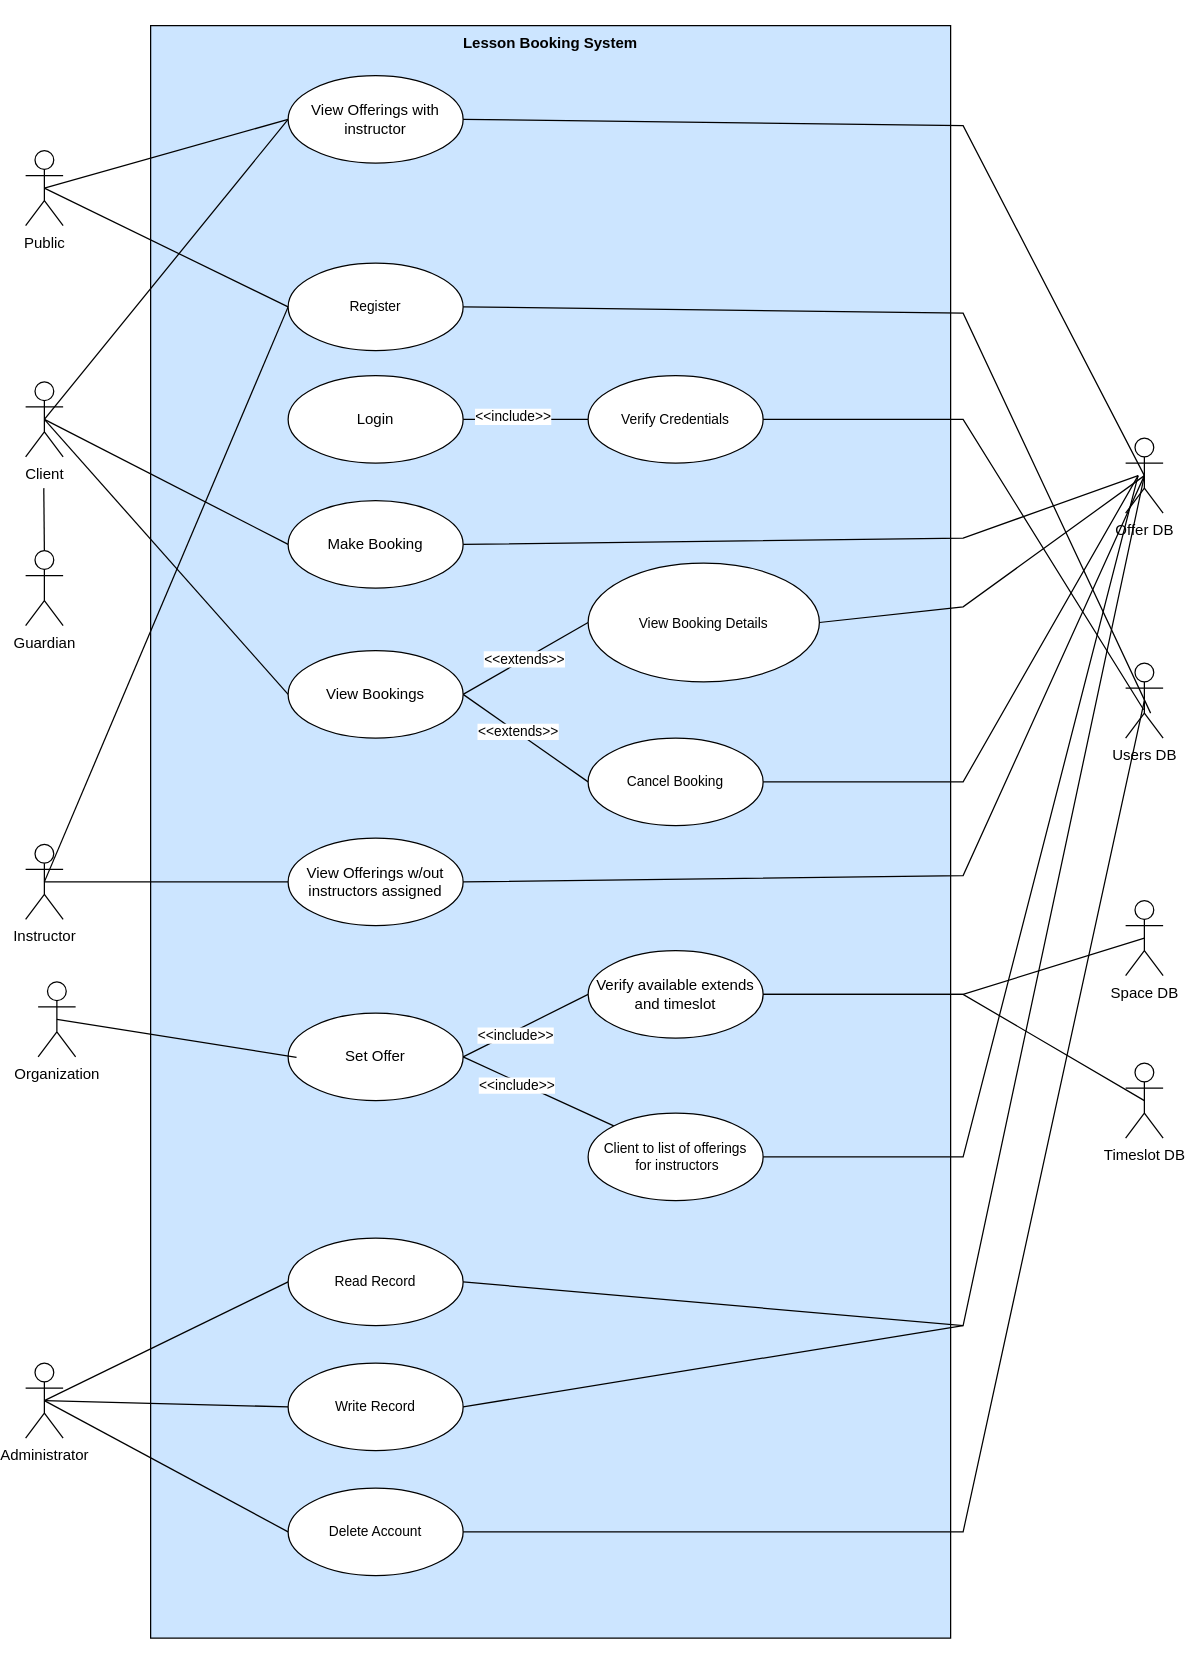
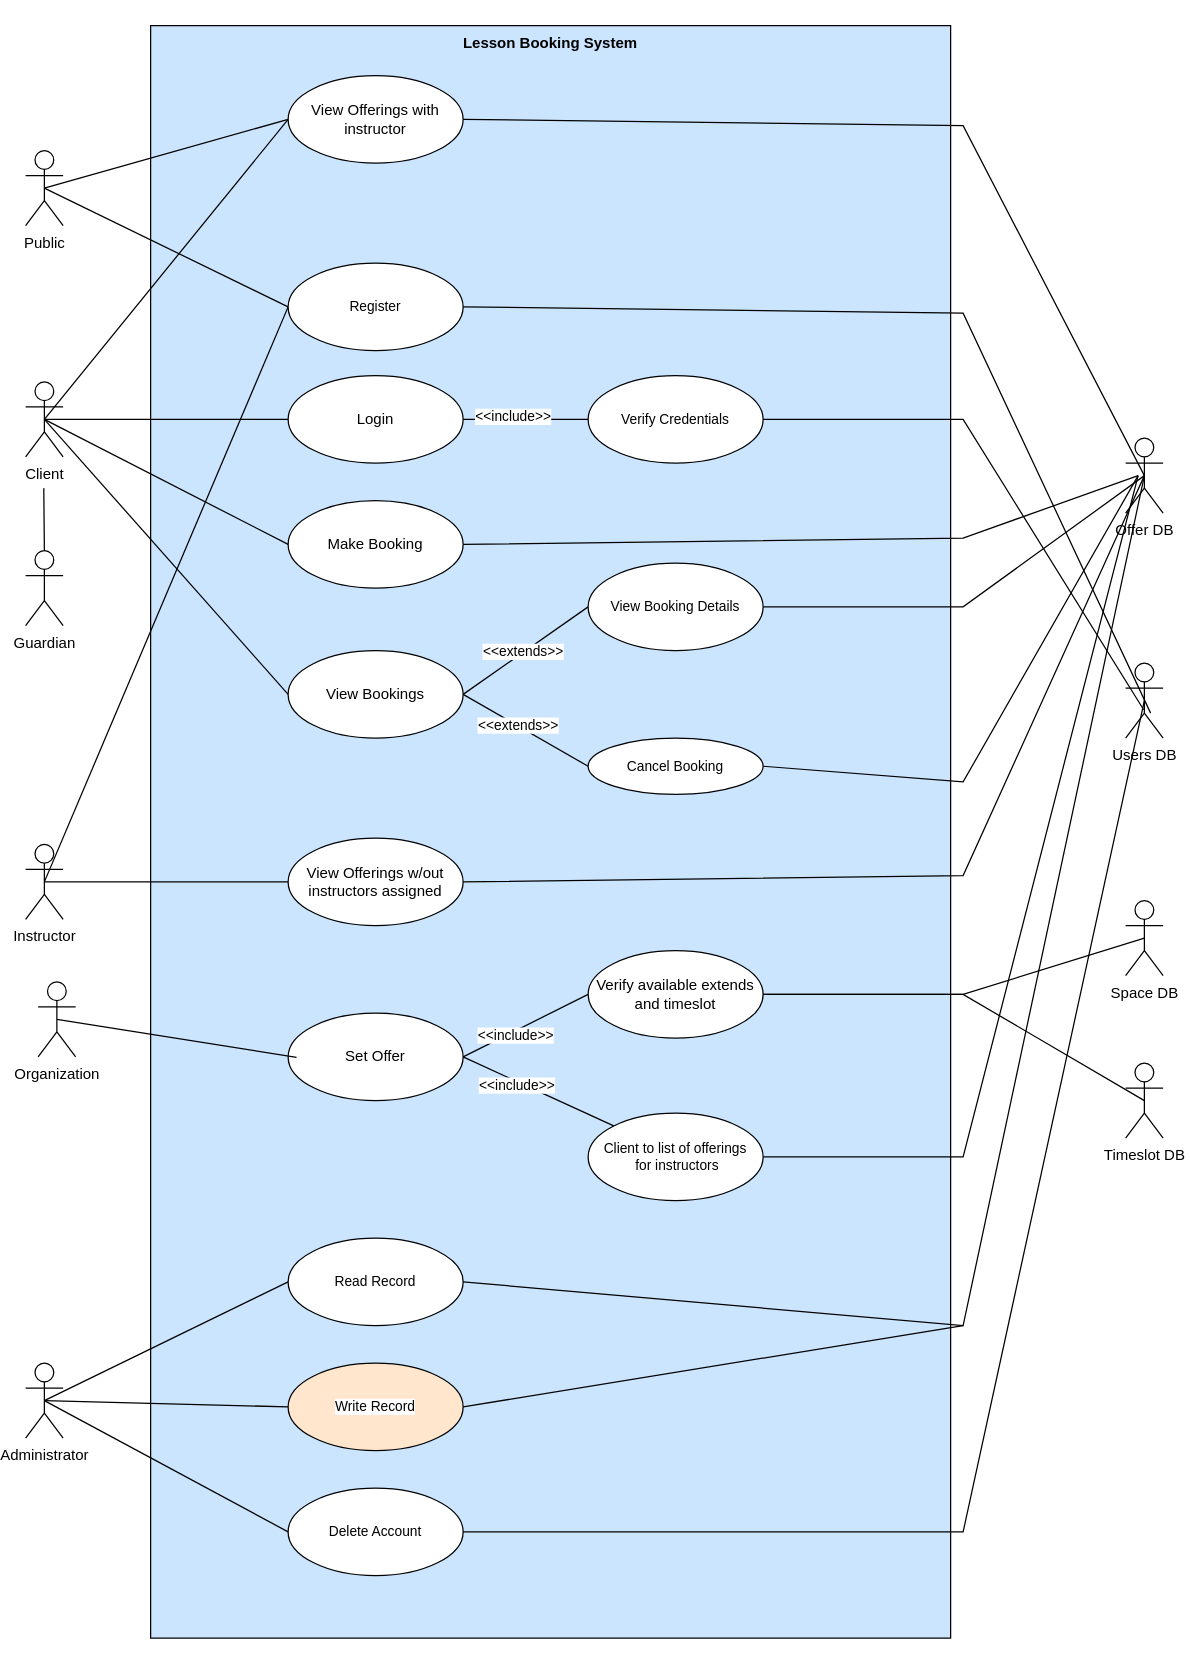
edge "Client" -- "Login": added
node "View Booking Details": size 231x119 -> 175x88
node "Cancel Booking": size 175x88 -> 175x56
node "Write Record": fillcolor #ffffff -> #ffe6cc
